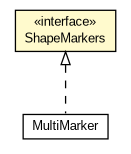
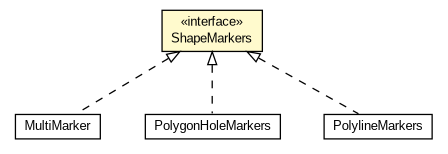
node "PolygonHoleMarkers": added
node "PolylineMarkers": added
